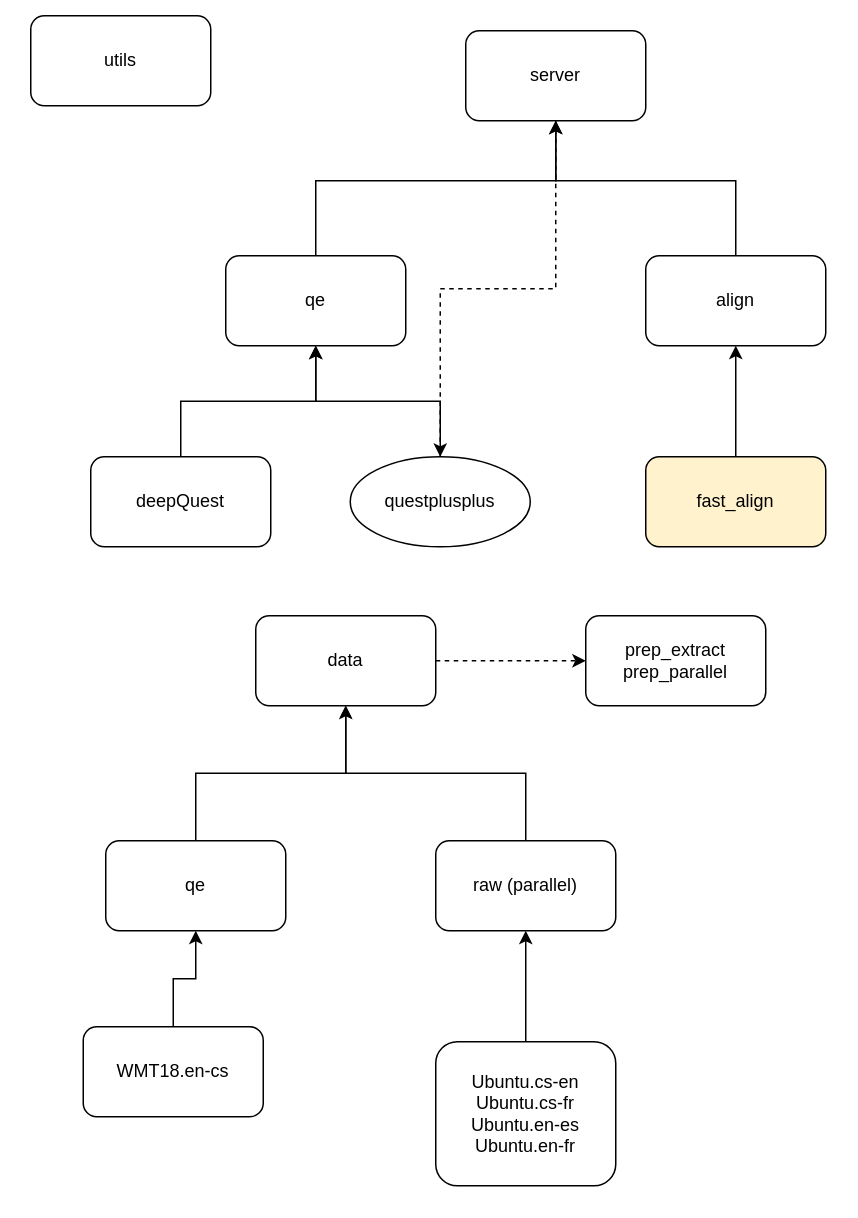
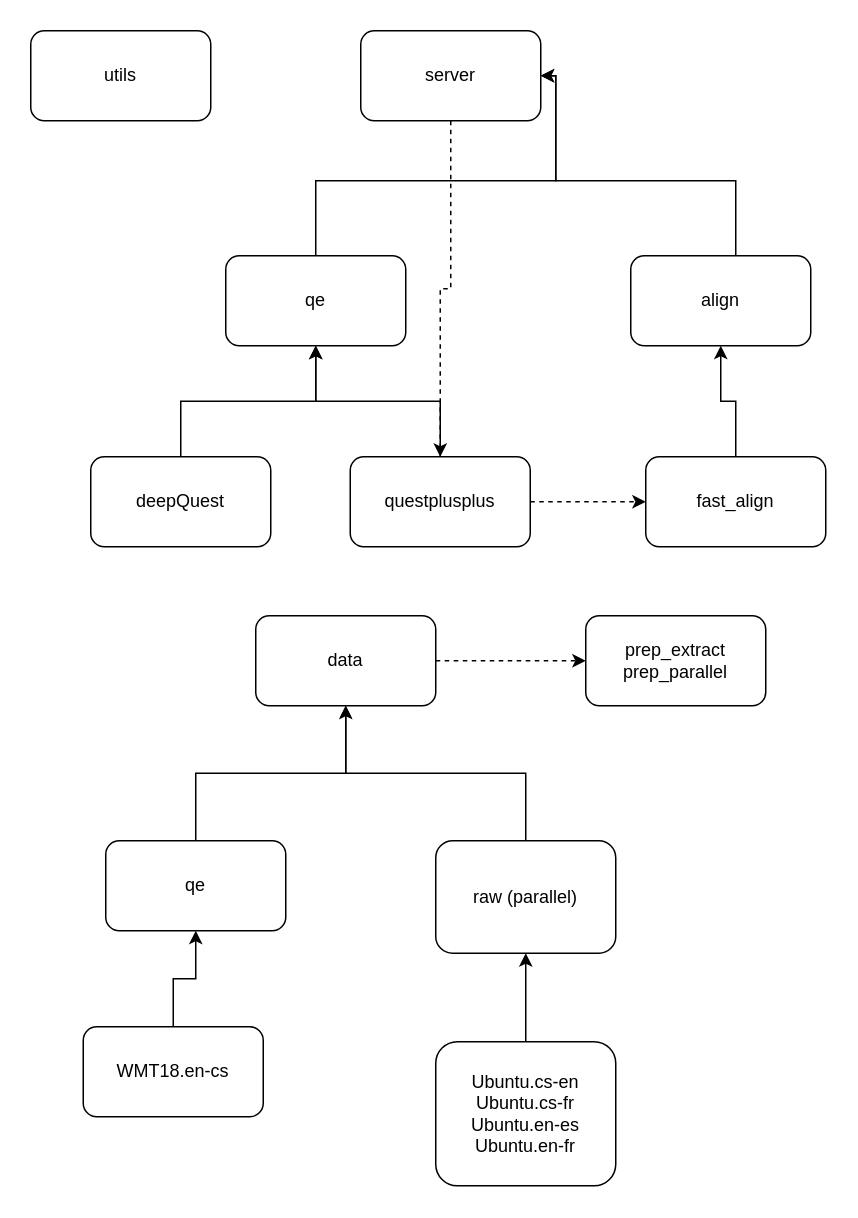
node "utils": moved (121, 61) -> (121, 76)
node "server": moved (556, 76) -> (451, 76)
node "align": moved (736, 301) -> (721, 301)
node "questplusplus": shape ellipse -> rounded rectangle
edge "questplusplus" -> "fast_align": added
node "fast_align": fillcolor #fff2cc -> #ffffff
node "raw (parallel)": size 180x90 -> 180x113
